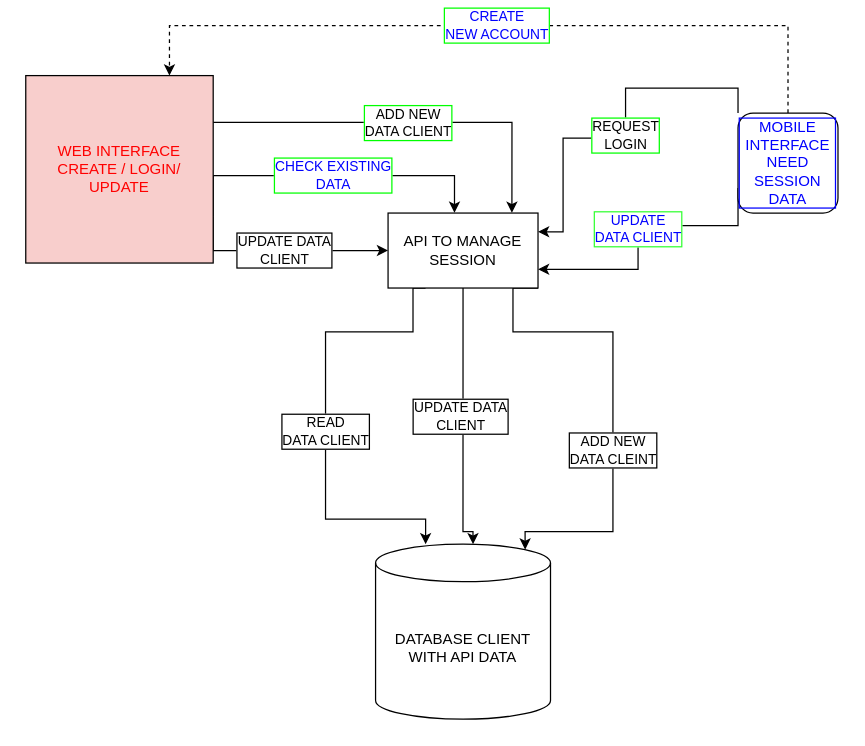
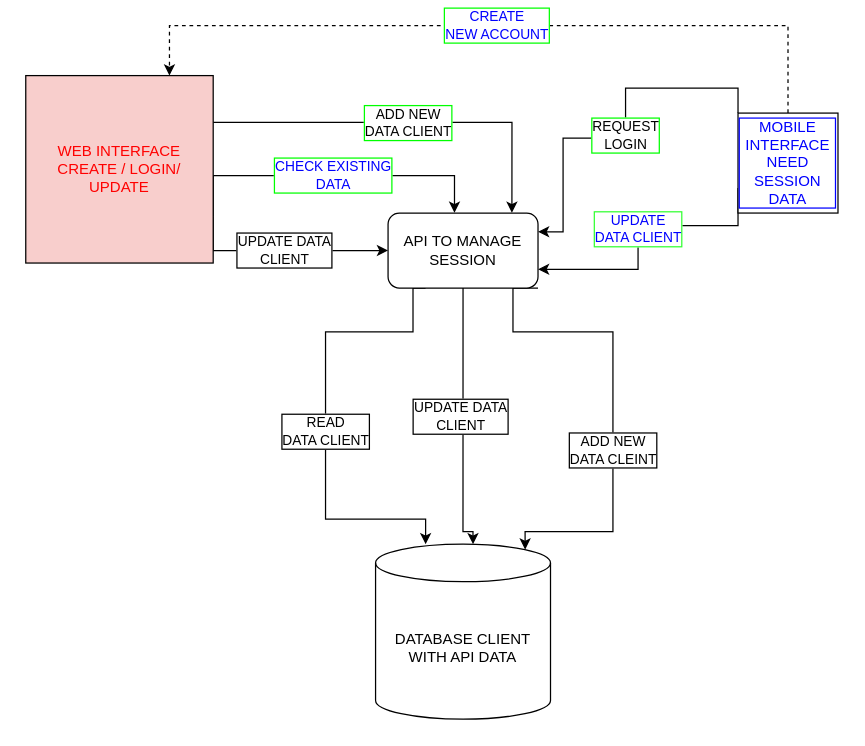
node "MOBILE INTERFACE NEED SESSION DATA": shape rounded rectangle -> rectangle
node "API TO MANAGE SESSION": shape rectangle -> rounded rectangle
